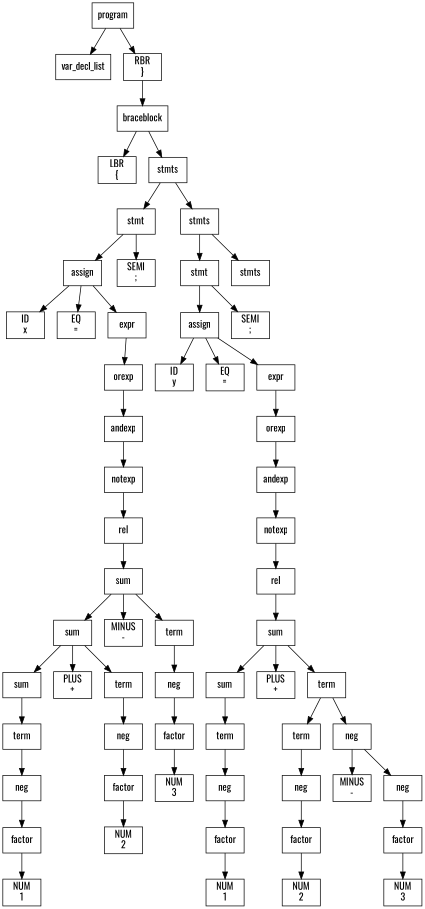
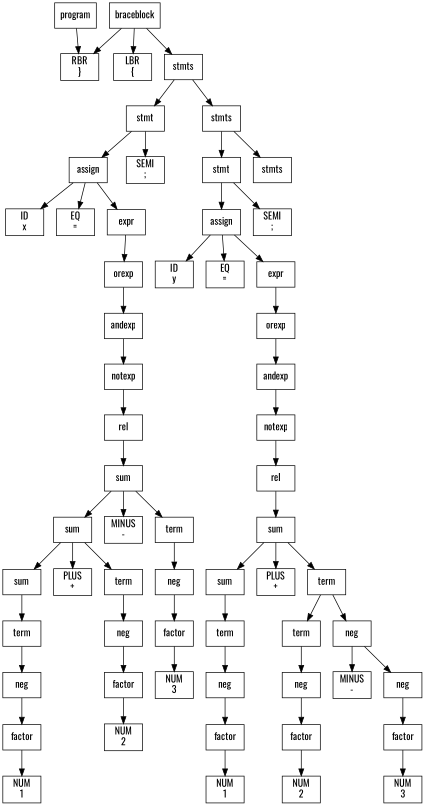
node "var_decl_list": removed
edge "RBR" -> "braceblock": reversed
